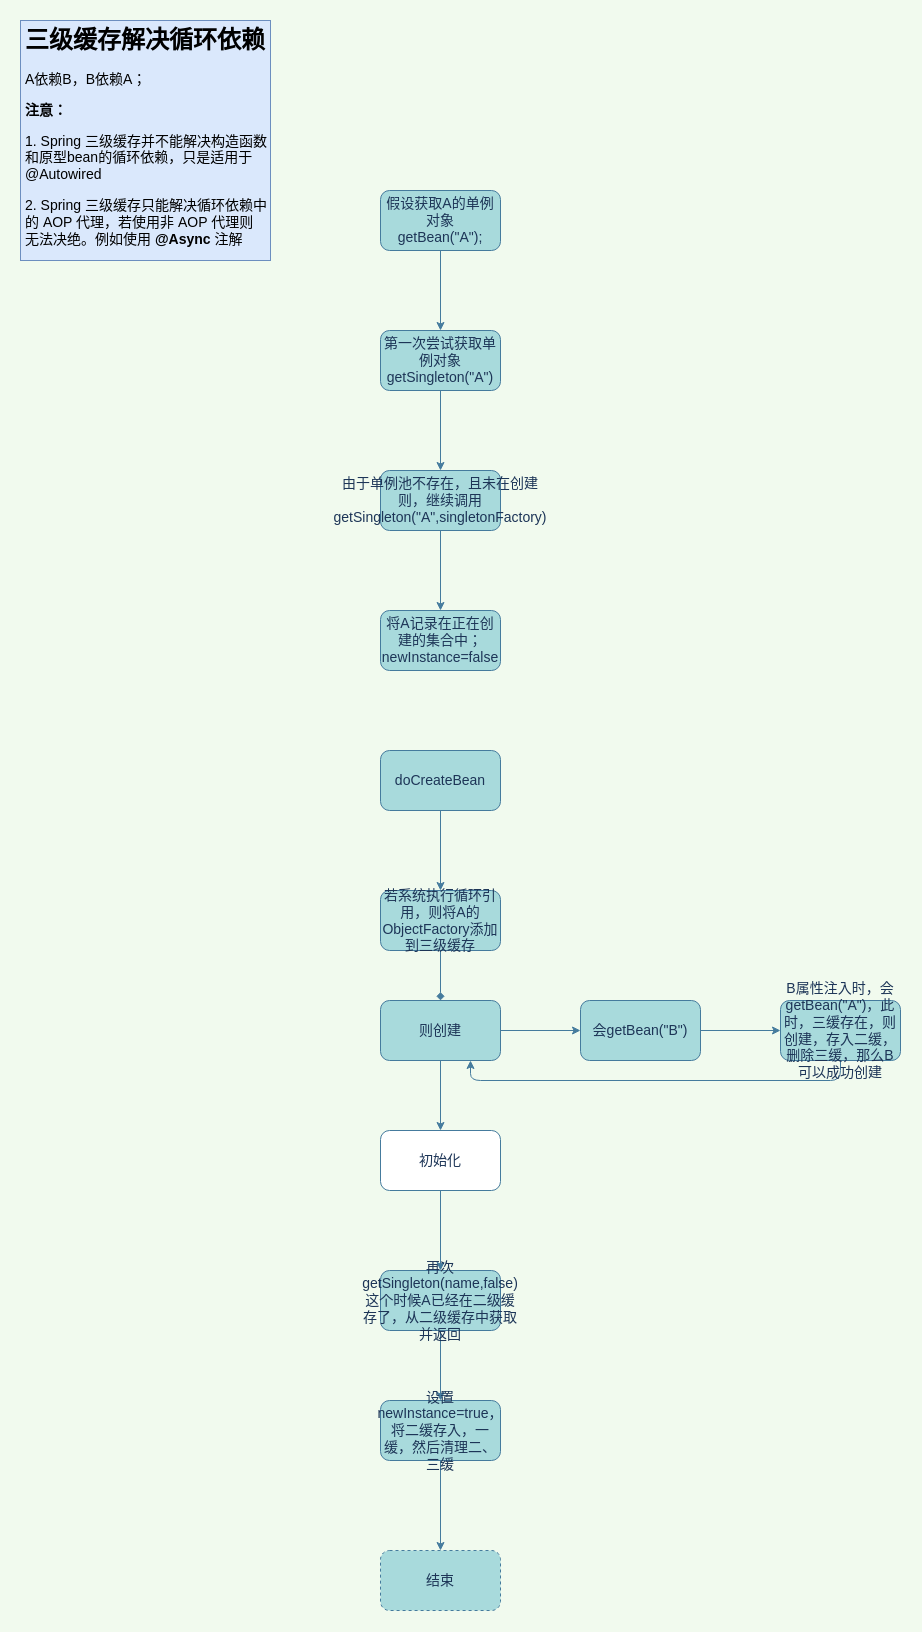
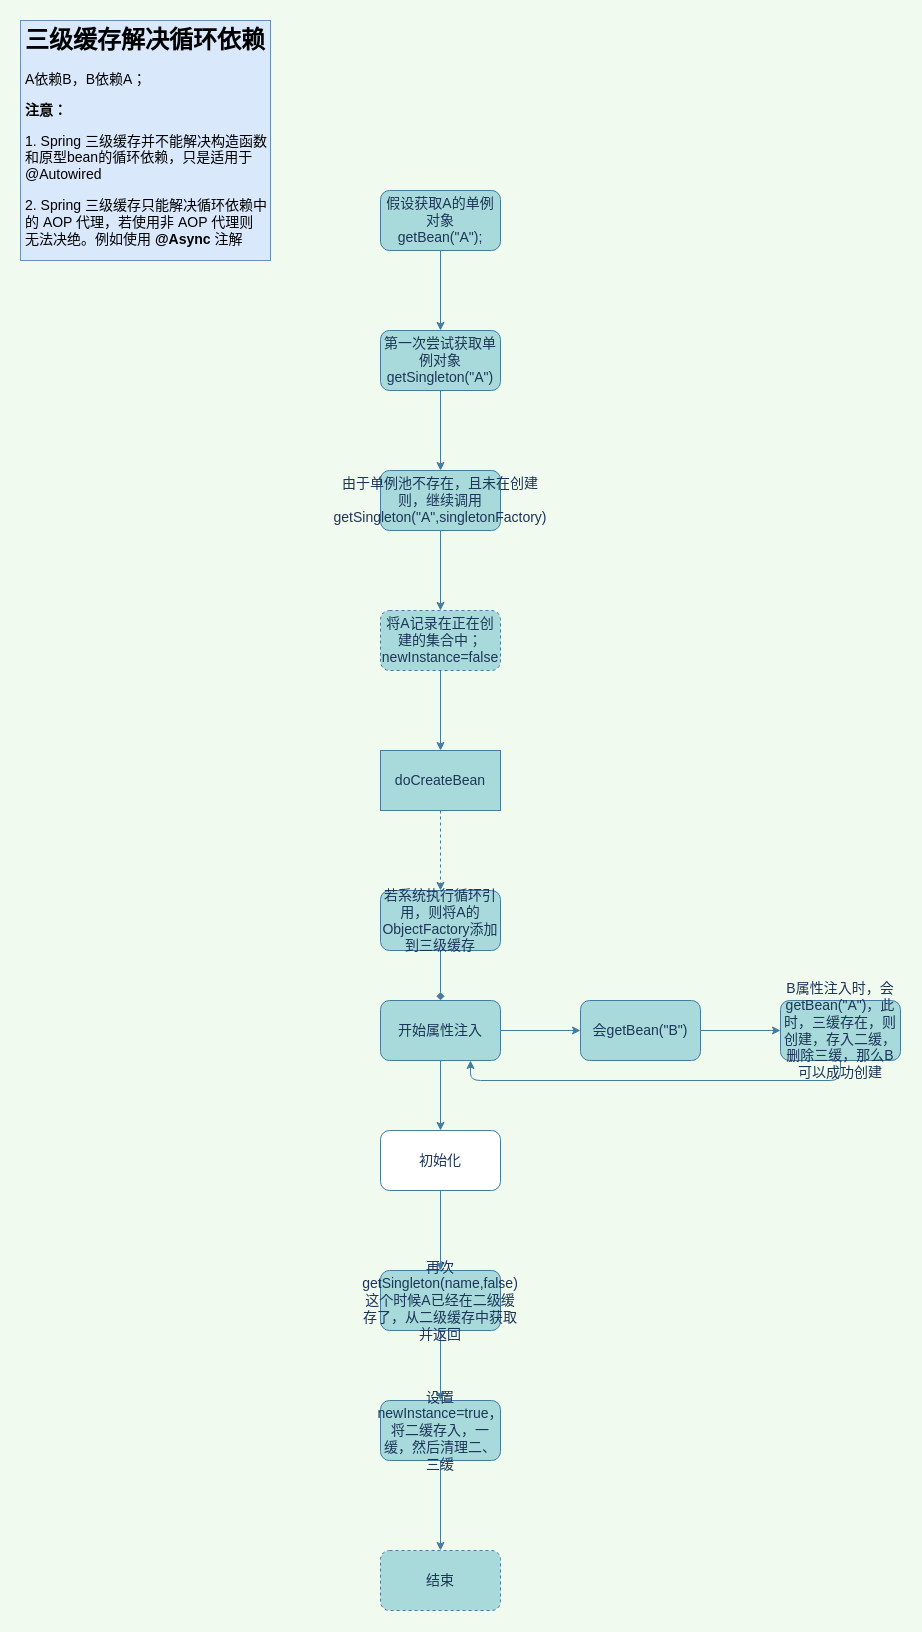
node "将A记录在正在创建的集合中； newInstance=false": style solid -> dashed
edge "将A记录在正在创建的集合中； newInstance=false" -> "doCreateBean": added
node "doCreateBean": shape rounded rectangle -> rectangle
edge "doCreateBean" -> "若系统执行循环引用，则将A的ObjectFactory添加到三级缓存": style solid -> dashed
node "则创建": label "则创建" -> "开始属性注入"
